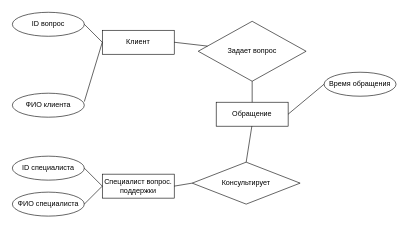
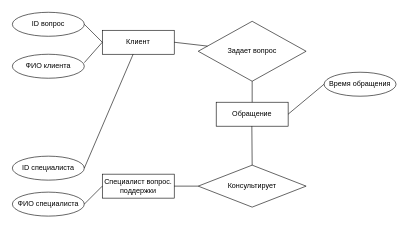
node "ФИО клиента": moved (48, 105) -> (48, 66)
edge "ID специалиста" -- "Специалист вопрос. поддержки": now "ID специалиста" -- "Клиент"
node "Консультирует": moved (246, 183) -> (252, 186)
